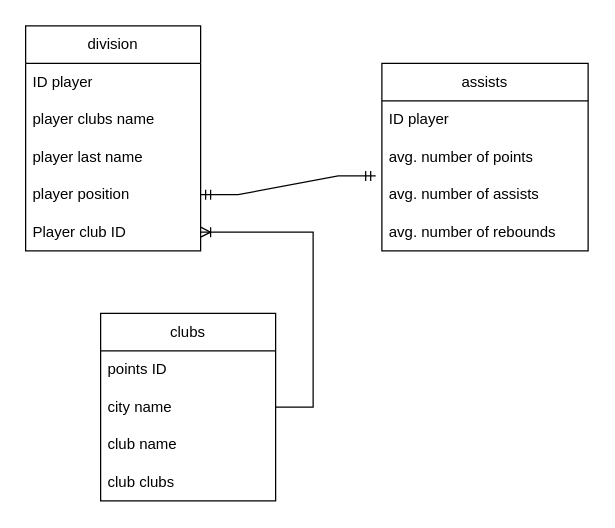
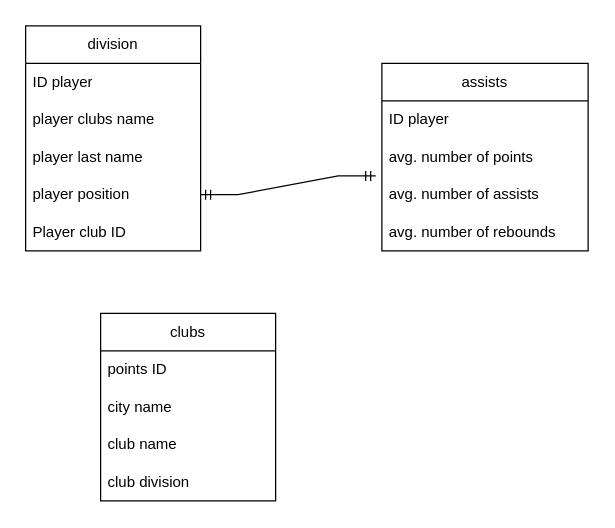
edge "clubs" -> "Player club ID": removed
node "club clubs": label "club clubs" -> "club division"
